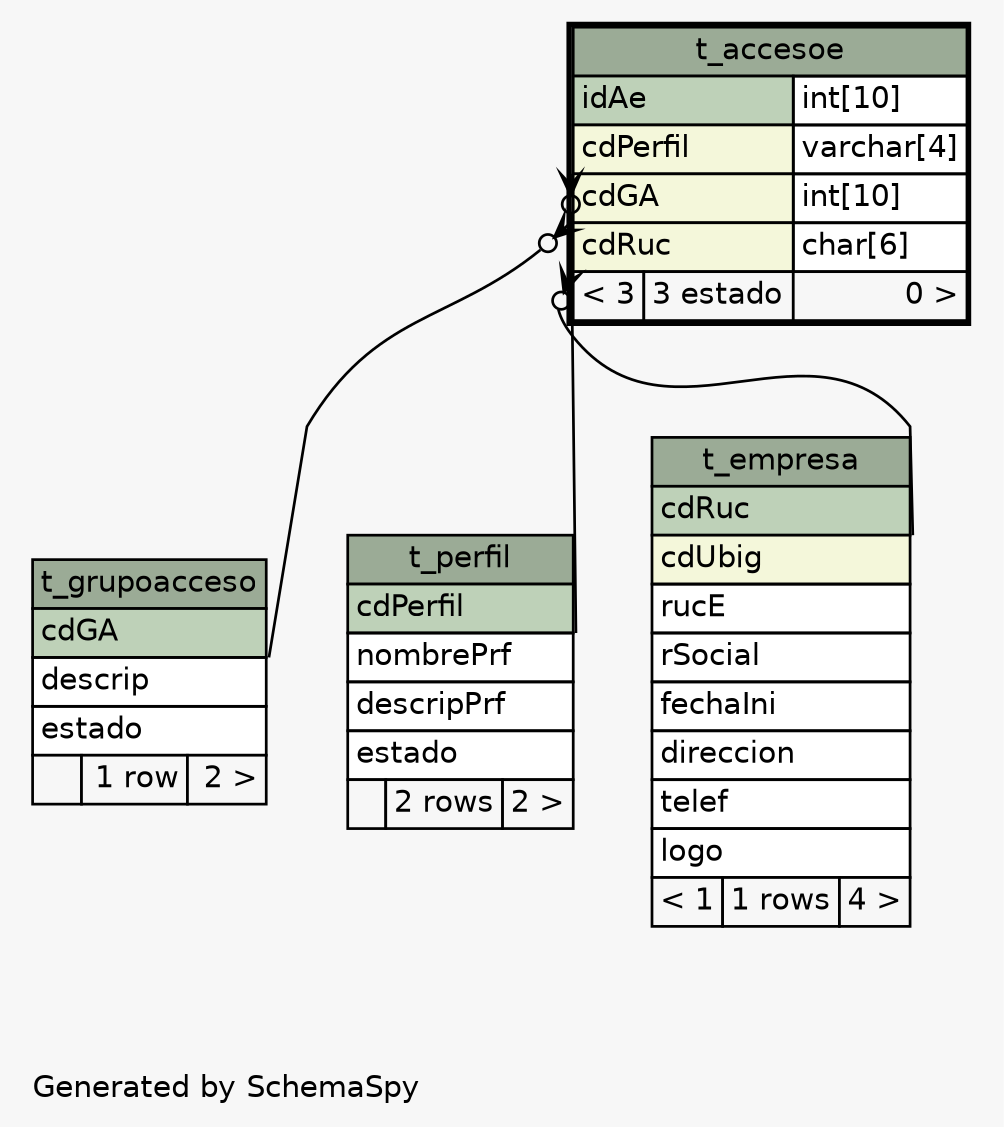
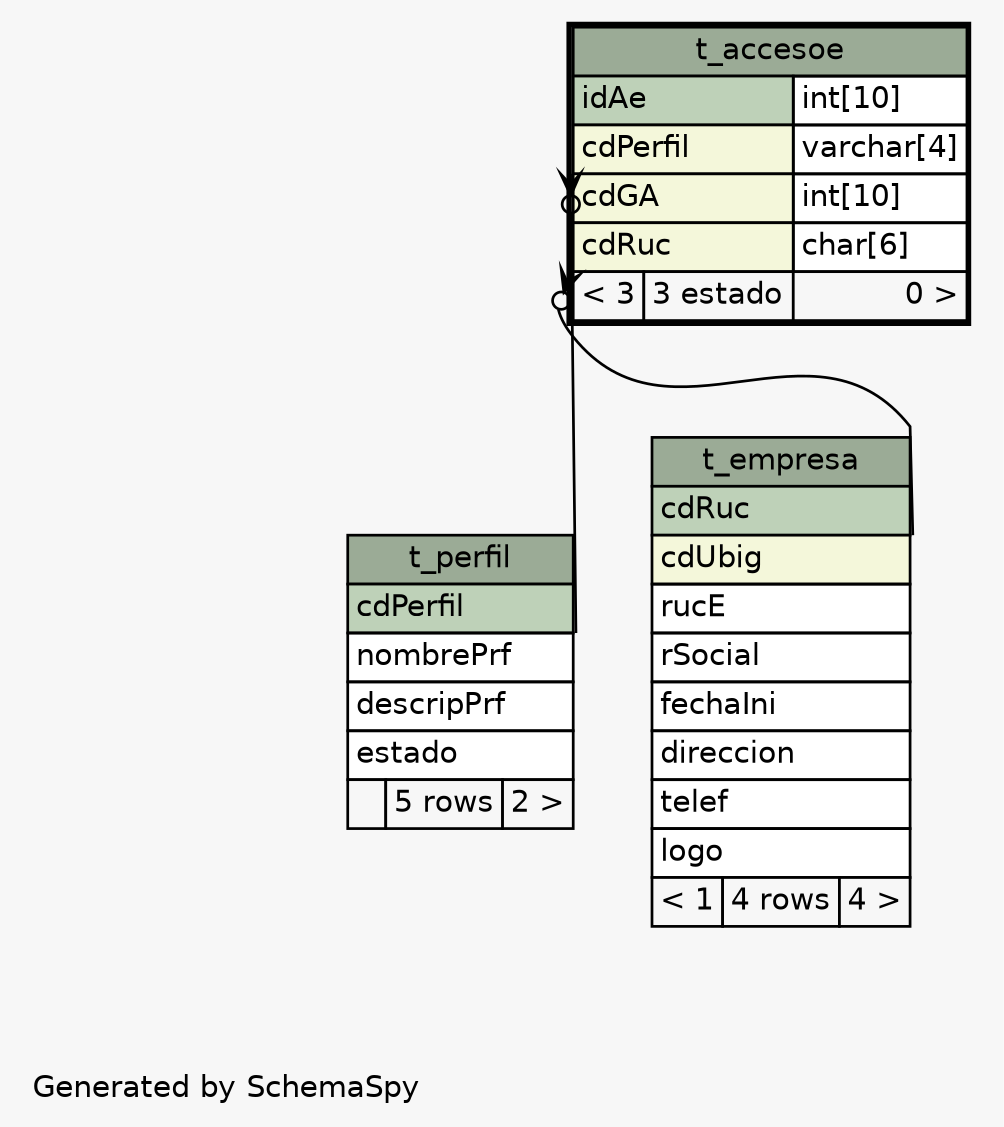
node "t_grupoacceso": removed
node "t_perfil": text "2 rows" -> "5 rows"
node "t_empresa": text "1 rows" -> "4 rows"
